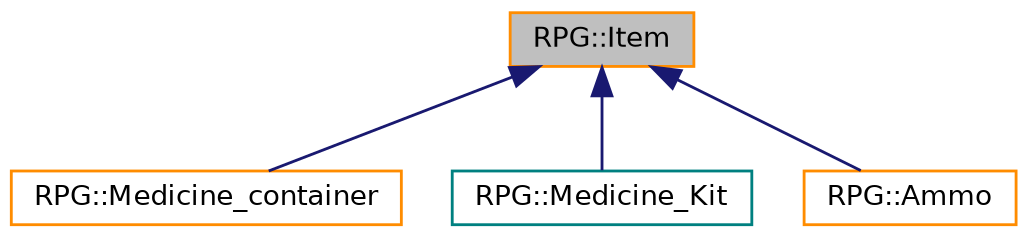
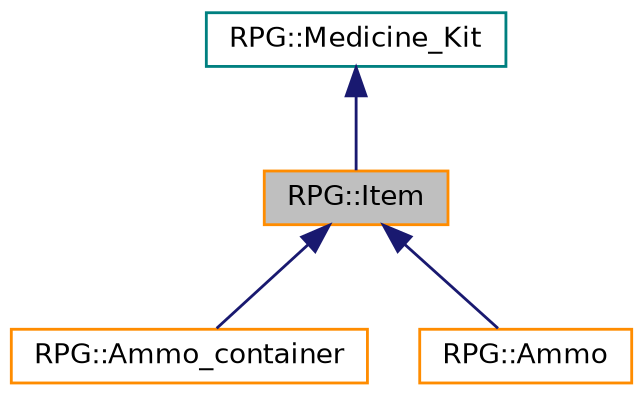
edge "RPG::Medicine_Kit" -> "RPG::Item": reversed
node "RPG::Medicine_container": label "RPG::Medicine_container" -> "RPG::Ammo_container"
